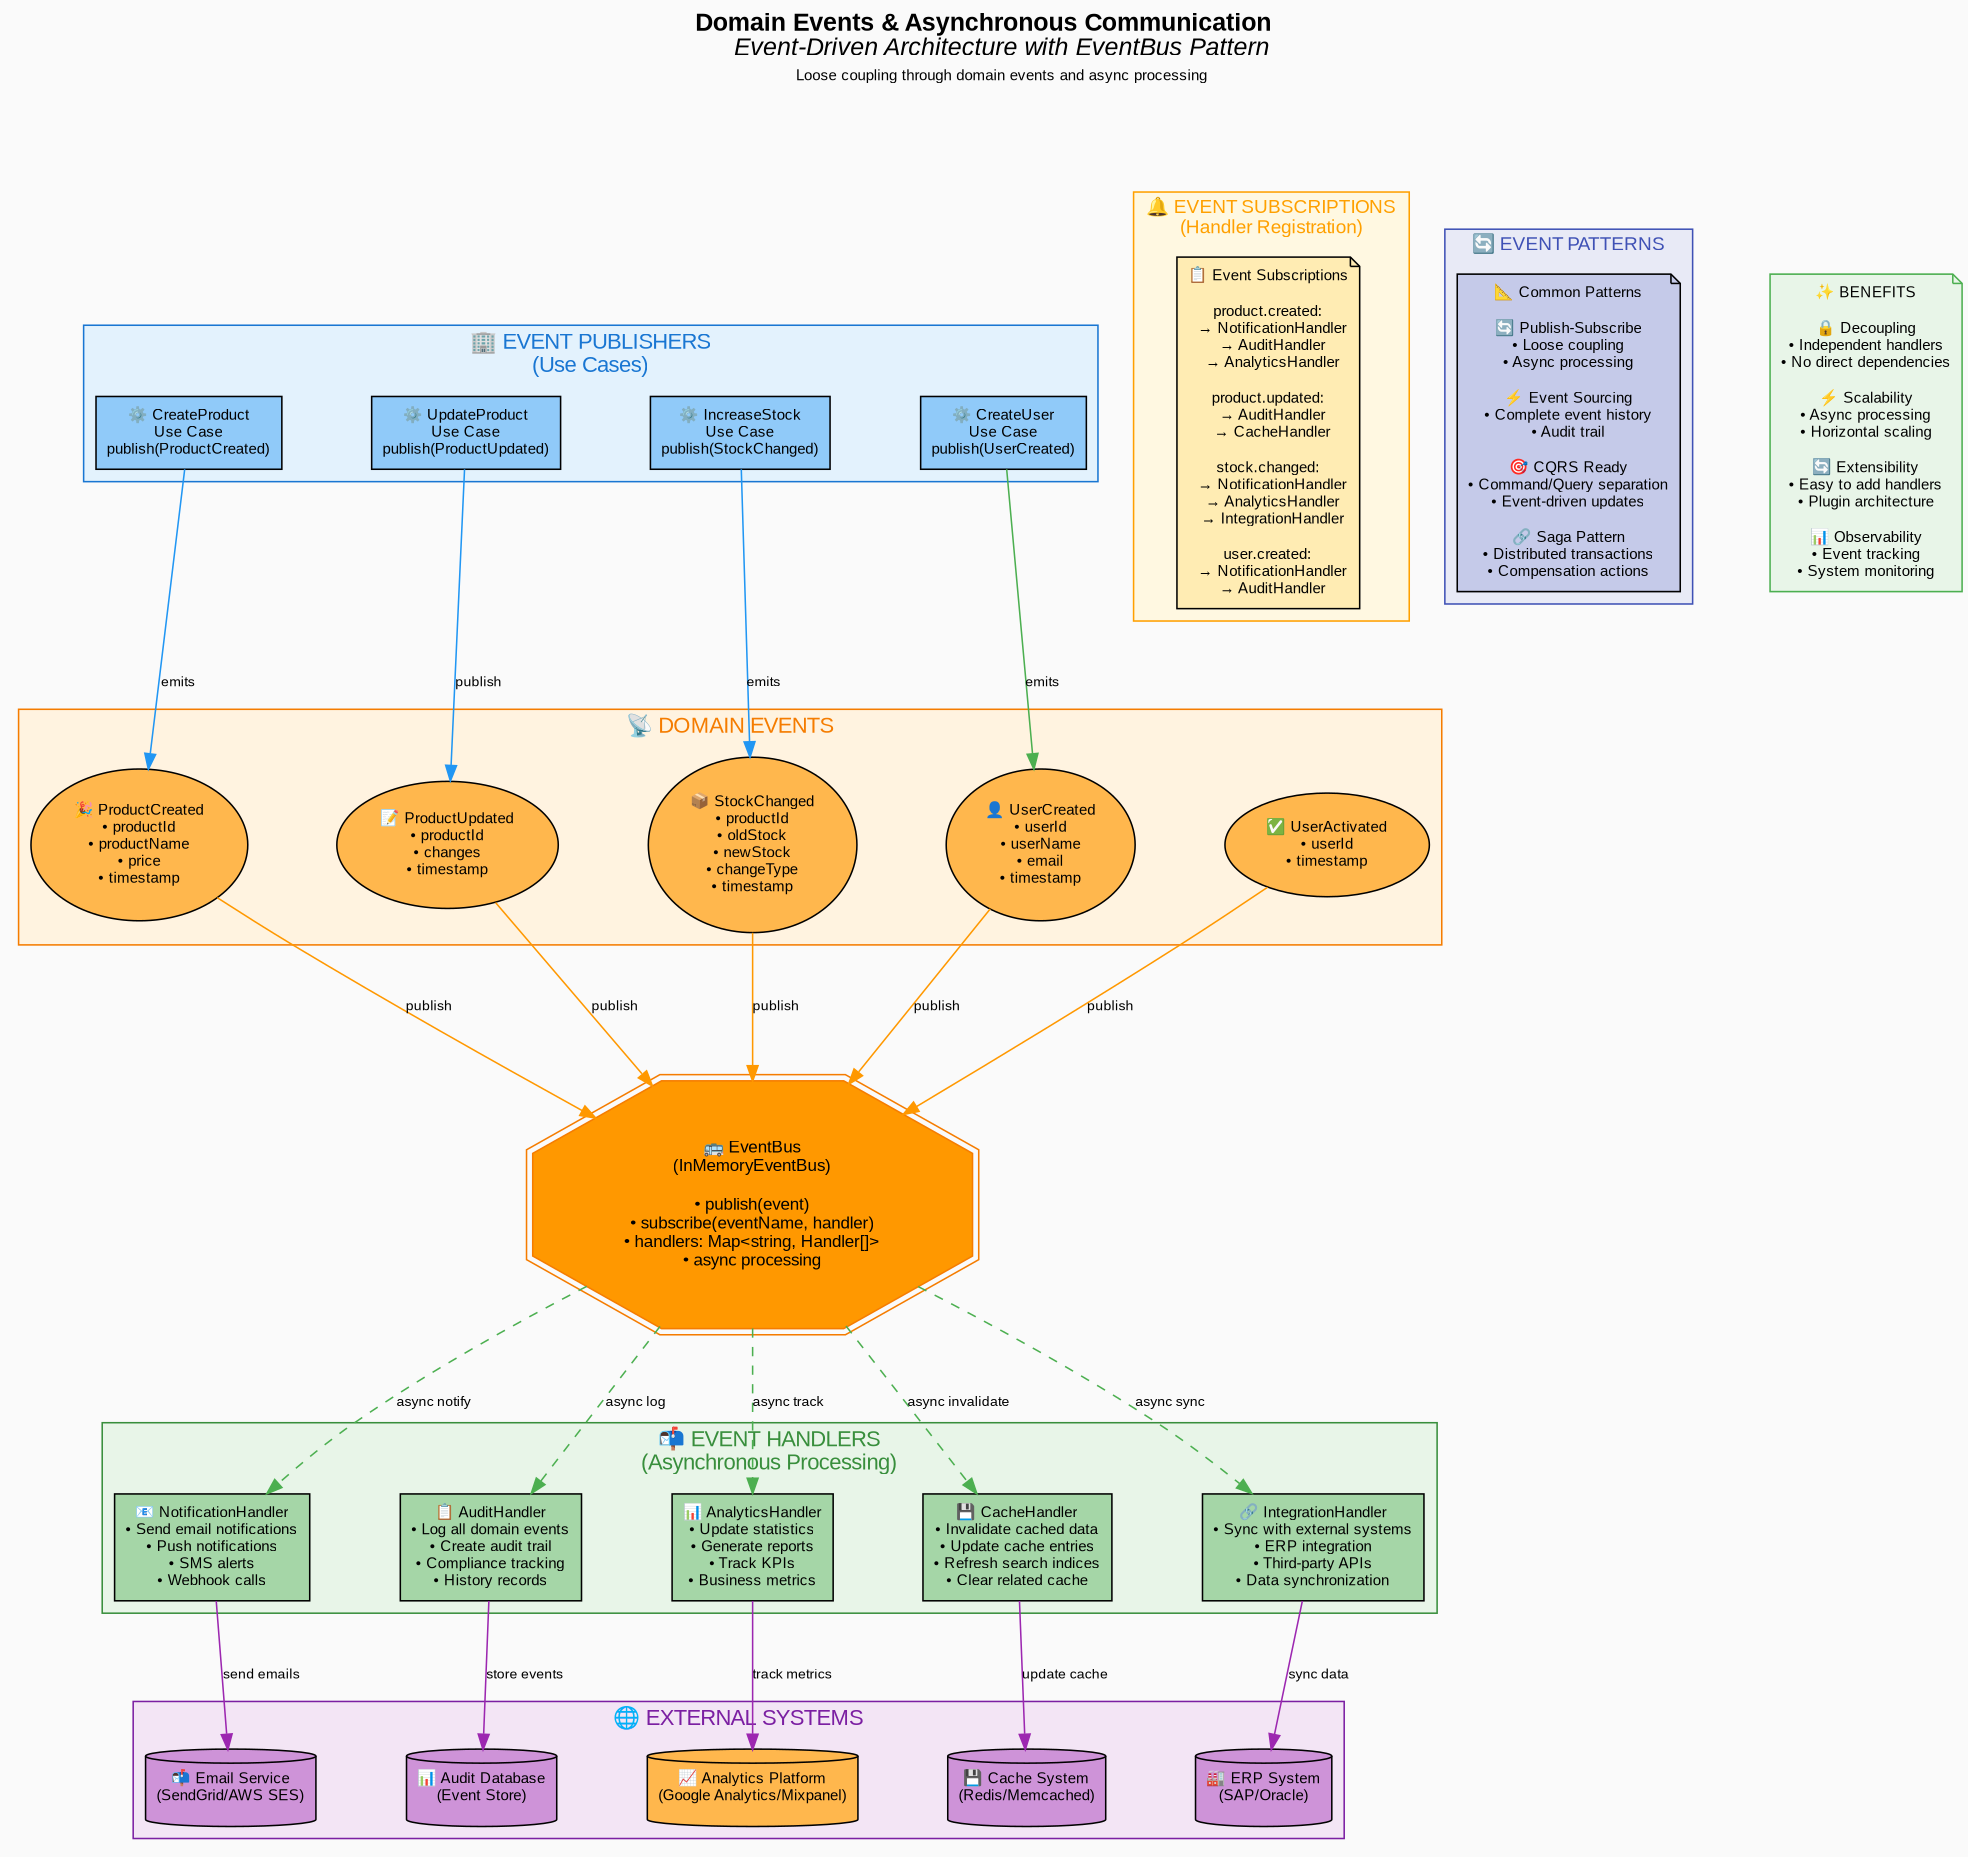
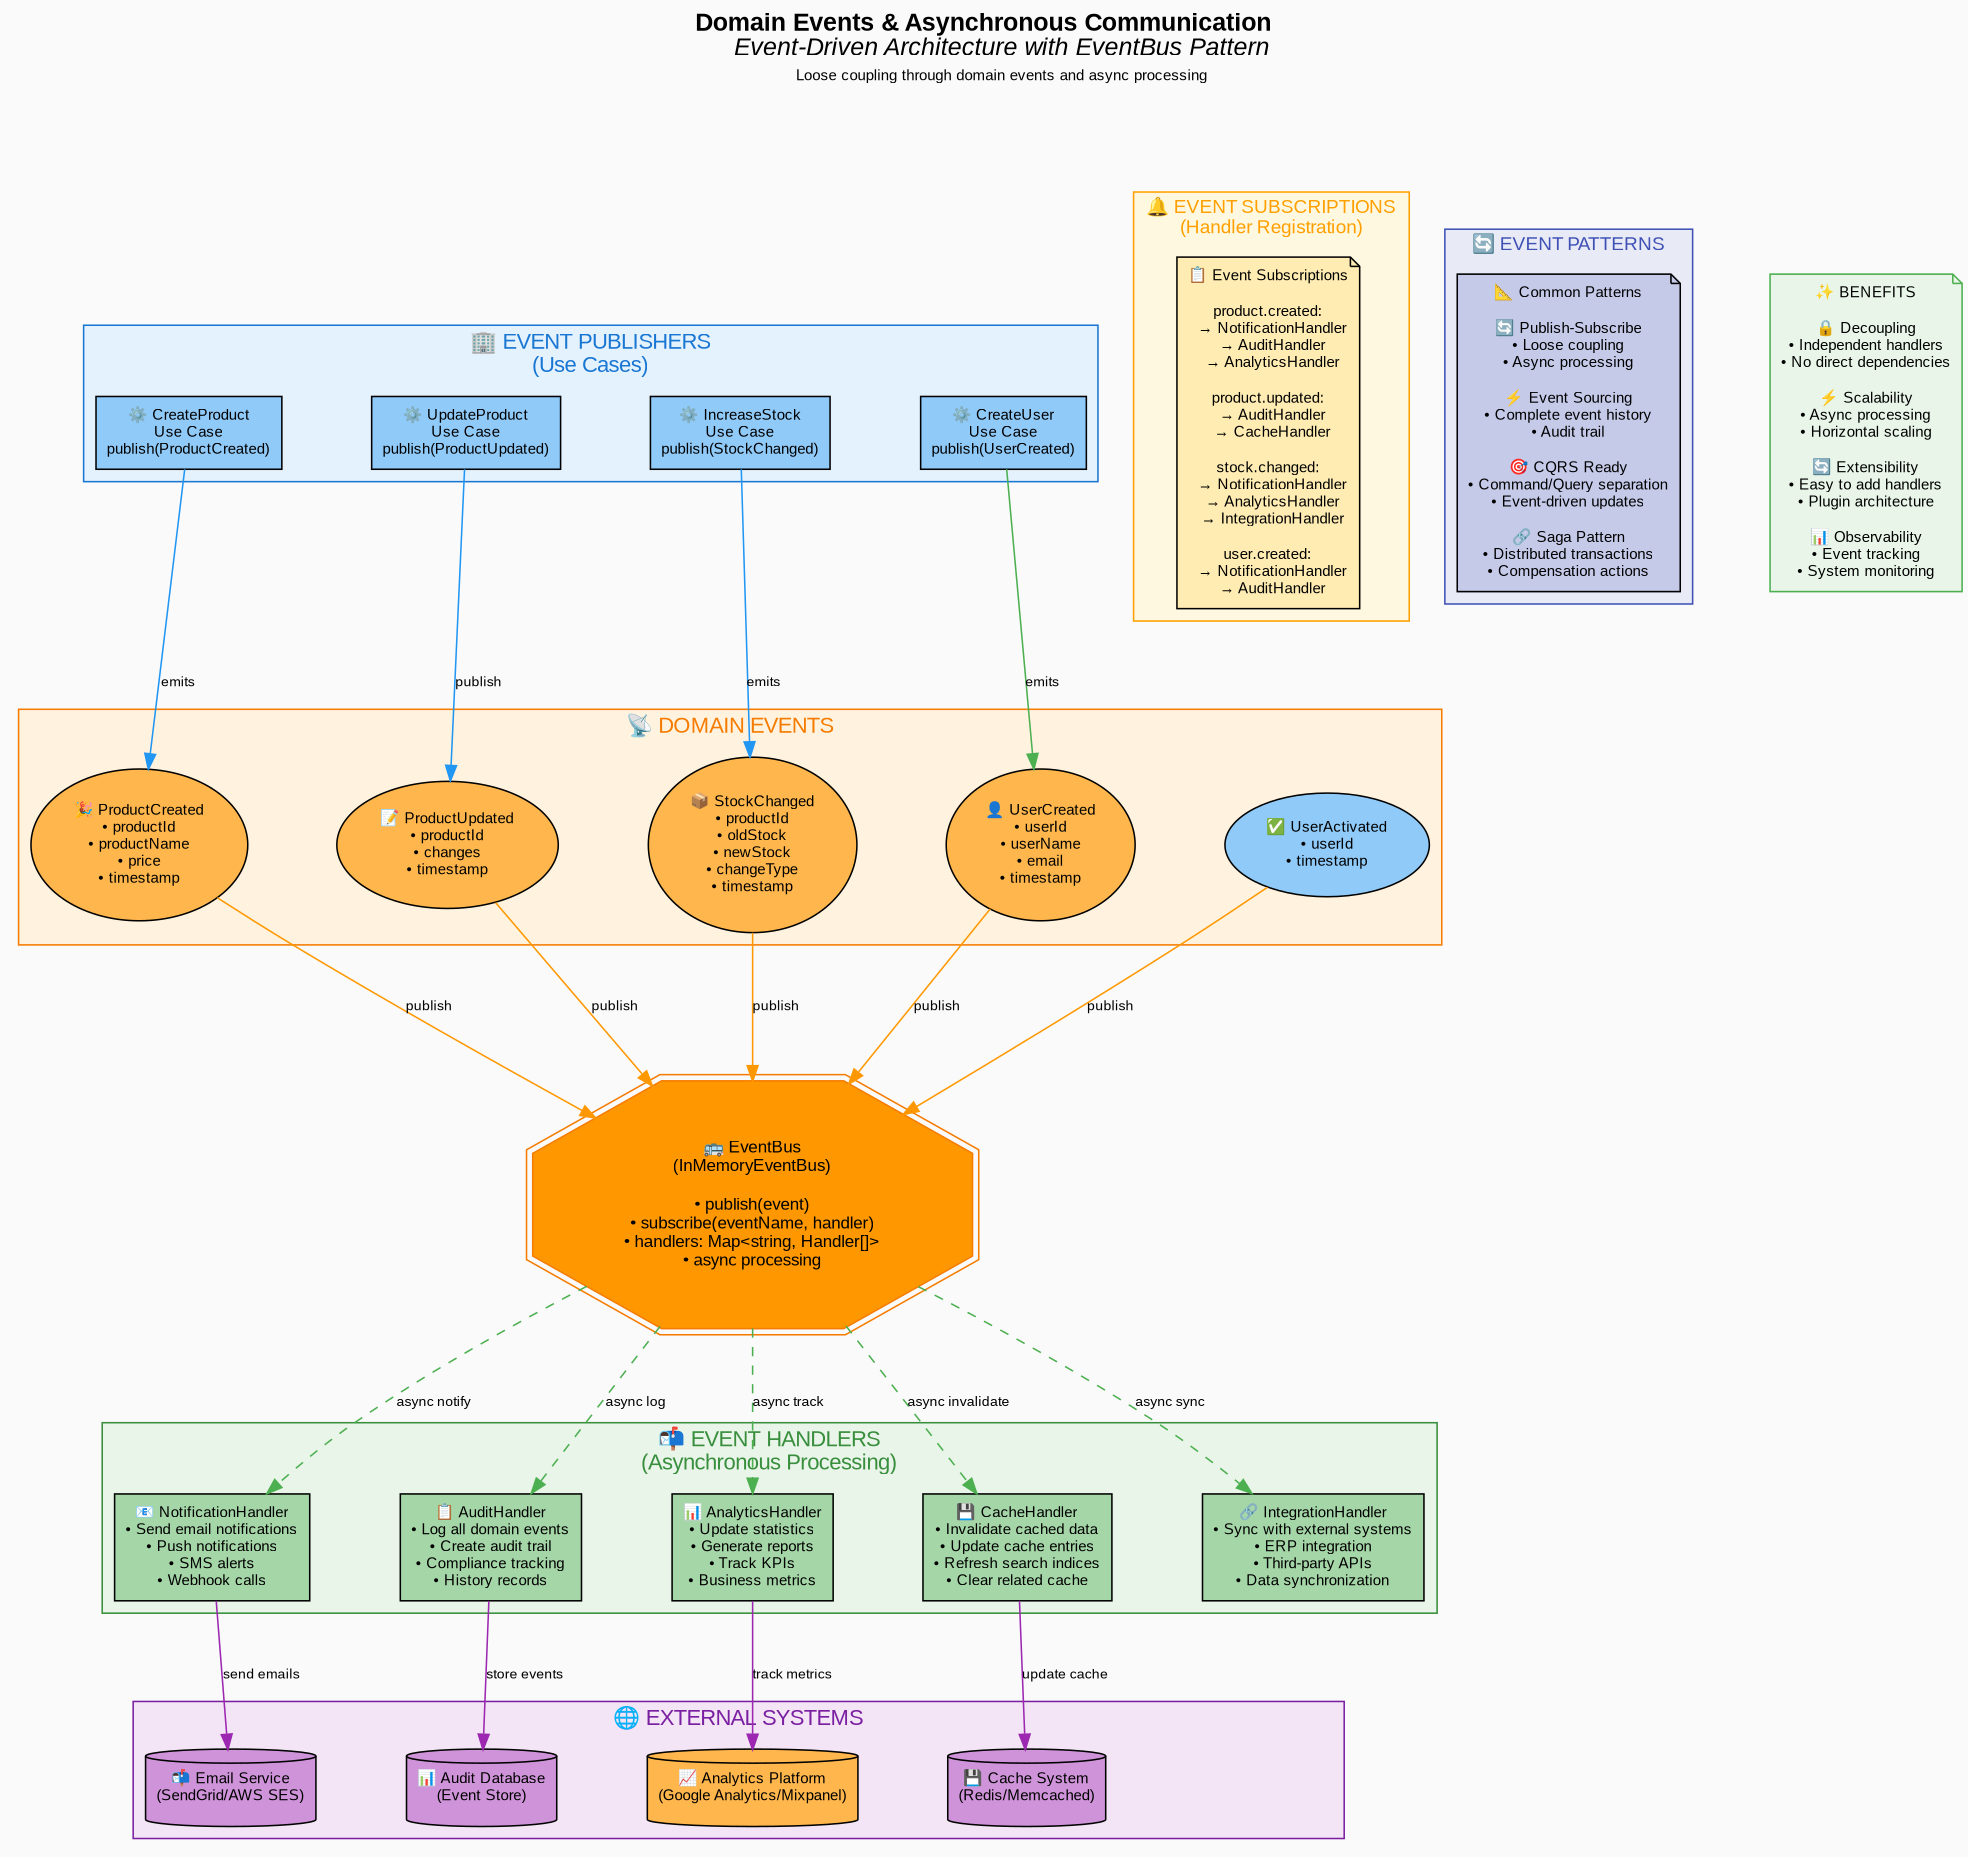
node "✅ UserActivated • userId • timestamp": fillcolor #ffb74d -> #90caf9
node "🏭 ERP System (SAP/Oracle)": removed
